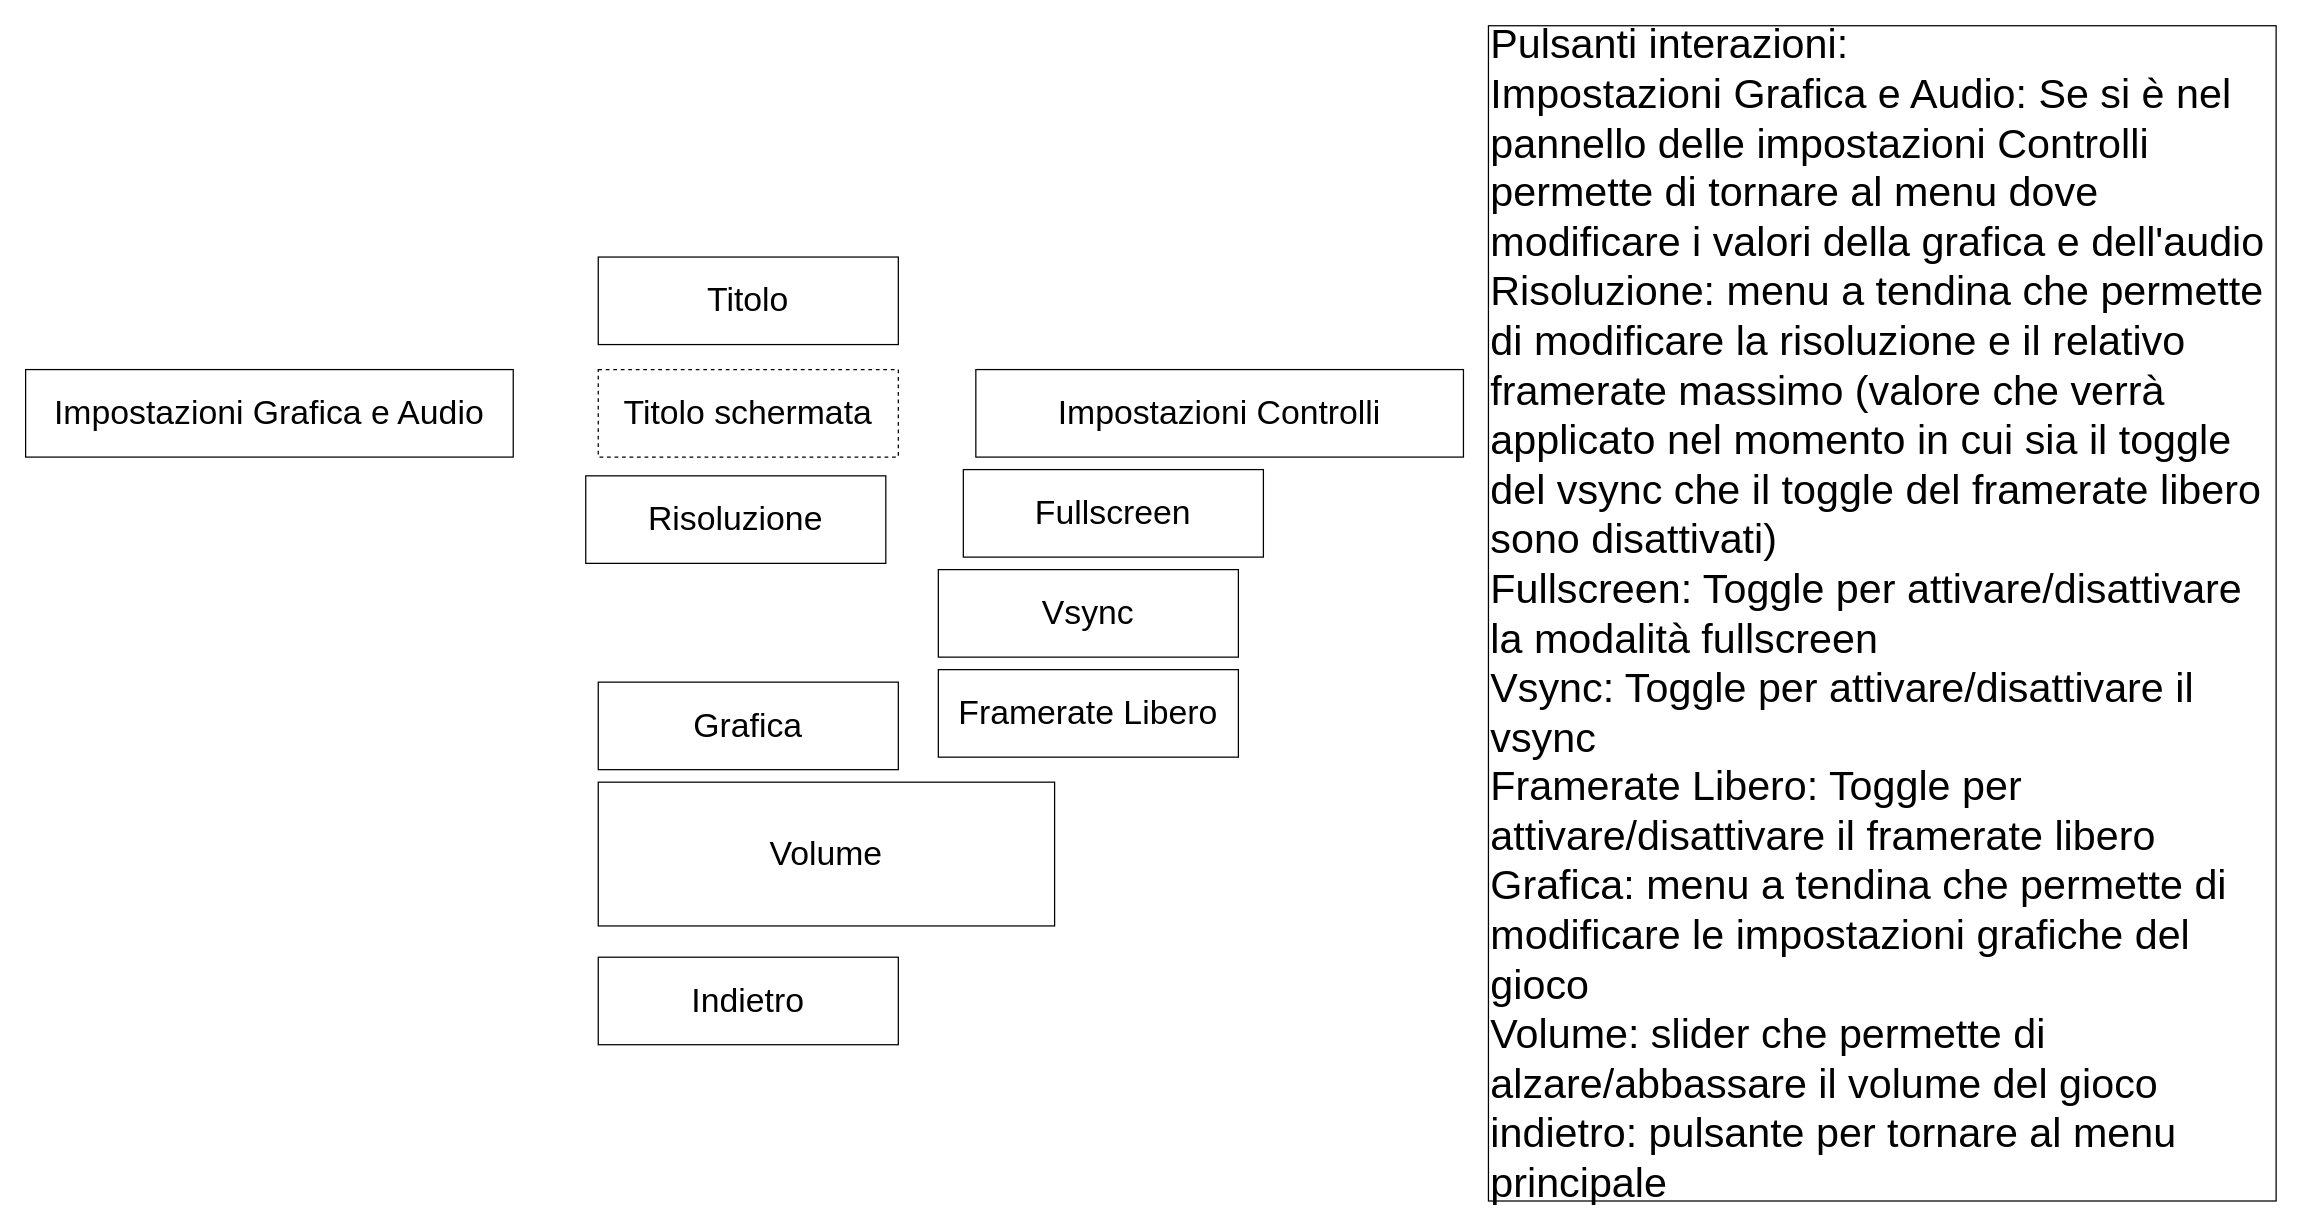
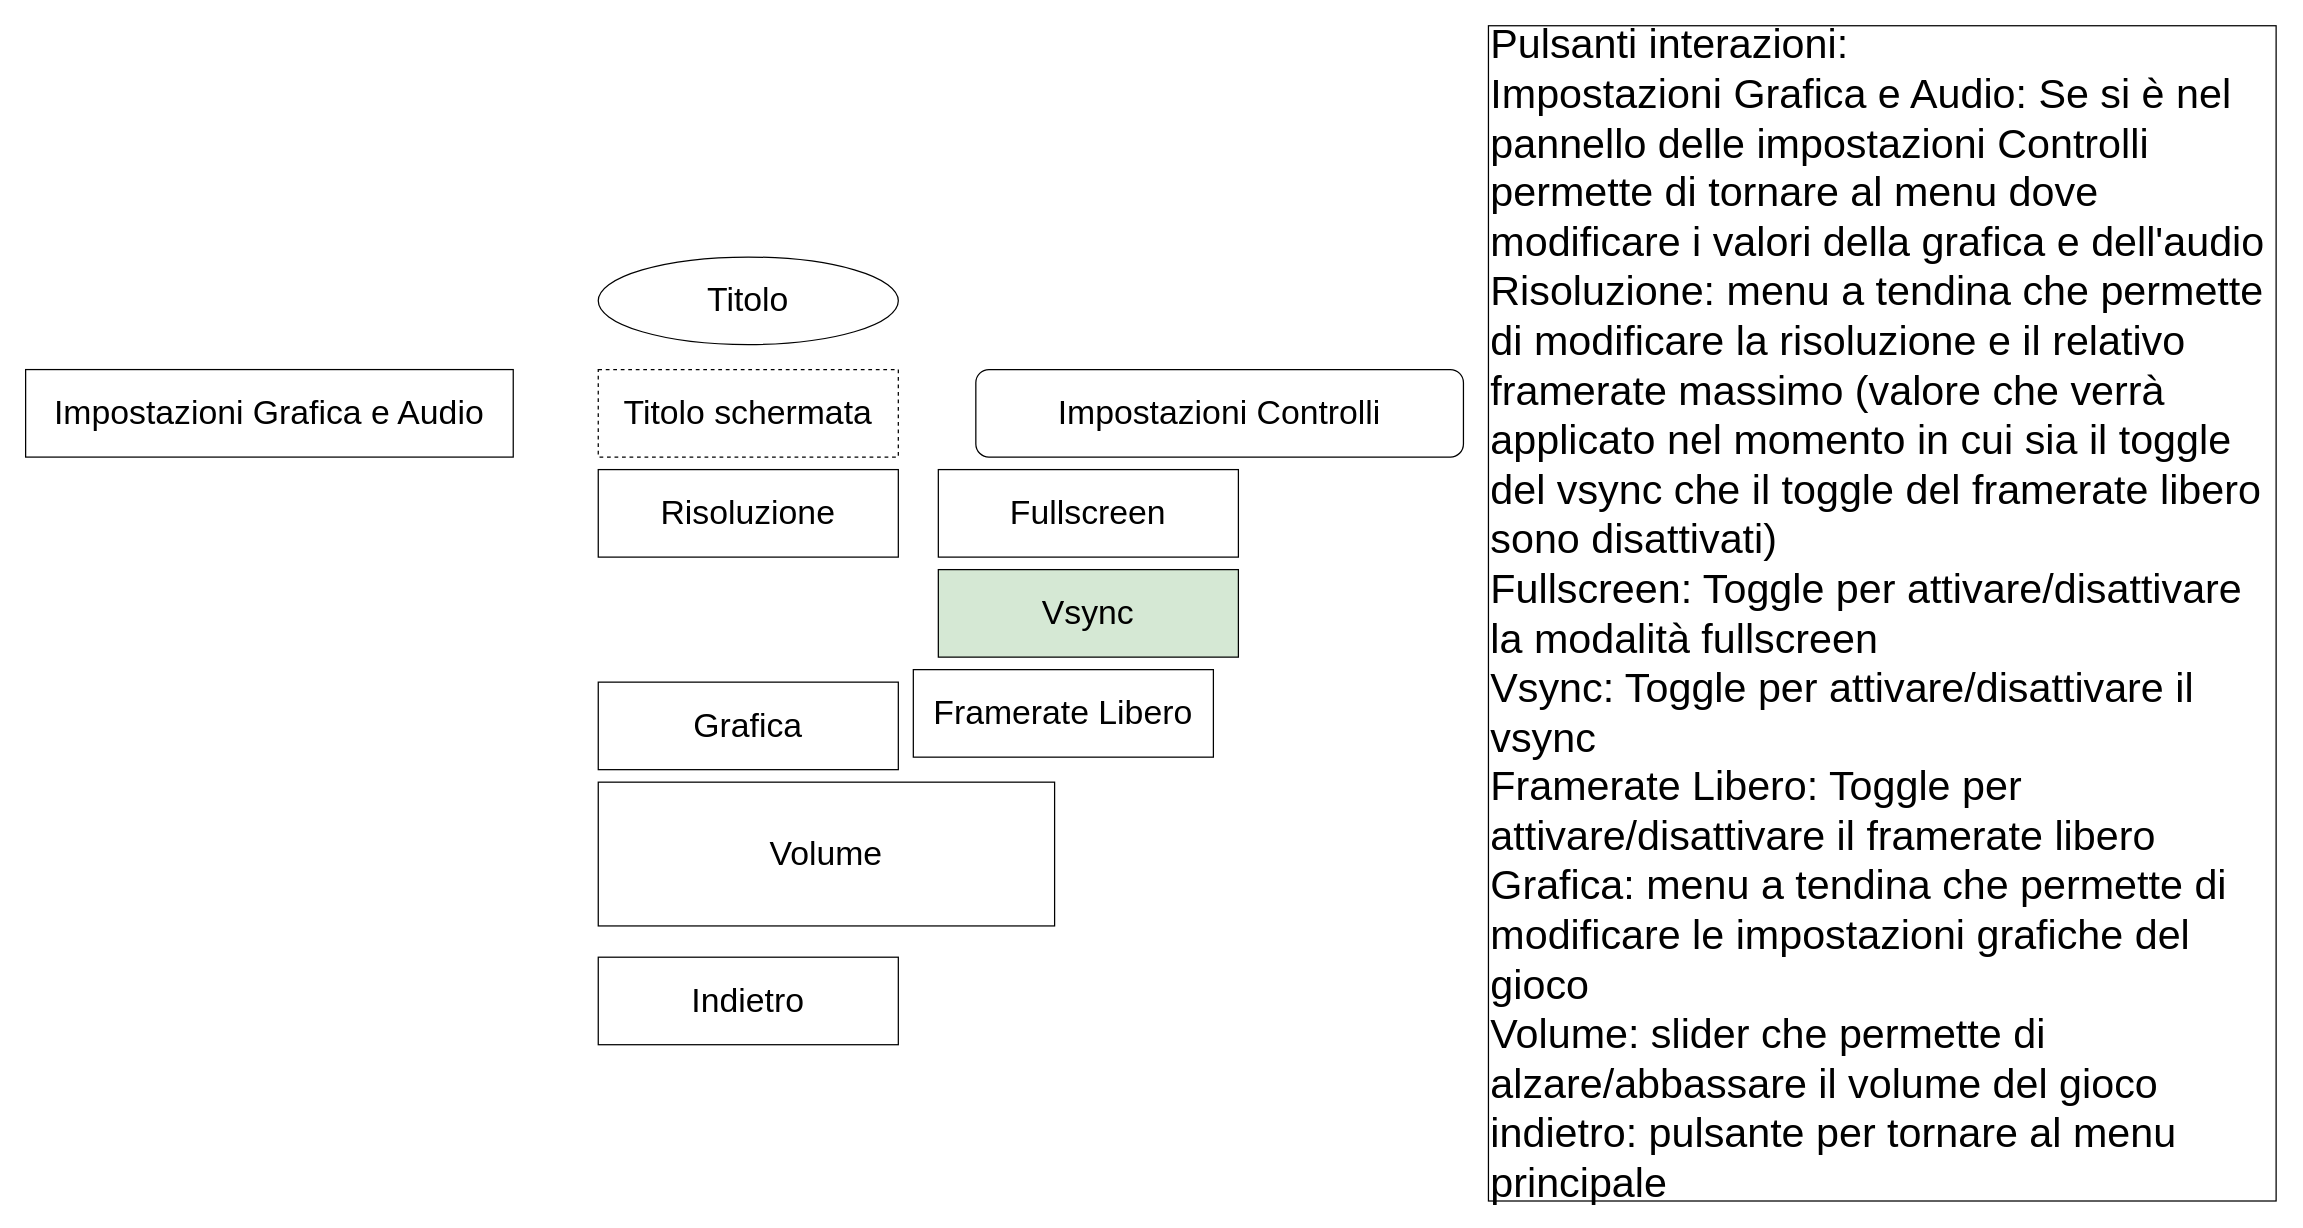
node "Titolo": shape rectangle -> ellipse
node "Impostazioni Controlli": shape rectangle -> rounded rectangle
node "Fullscreen": moved (1113, 513) -> (1088, 513)
node "Risoluzione": moved (736, 519) -> (748, 513)
node "Vsync": fillcolor #ffffff -> #d5e8d4
node "Framerate Libero": moved (1088, 713) -> (1063, 713)
